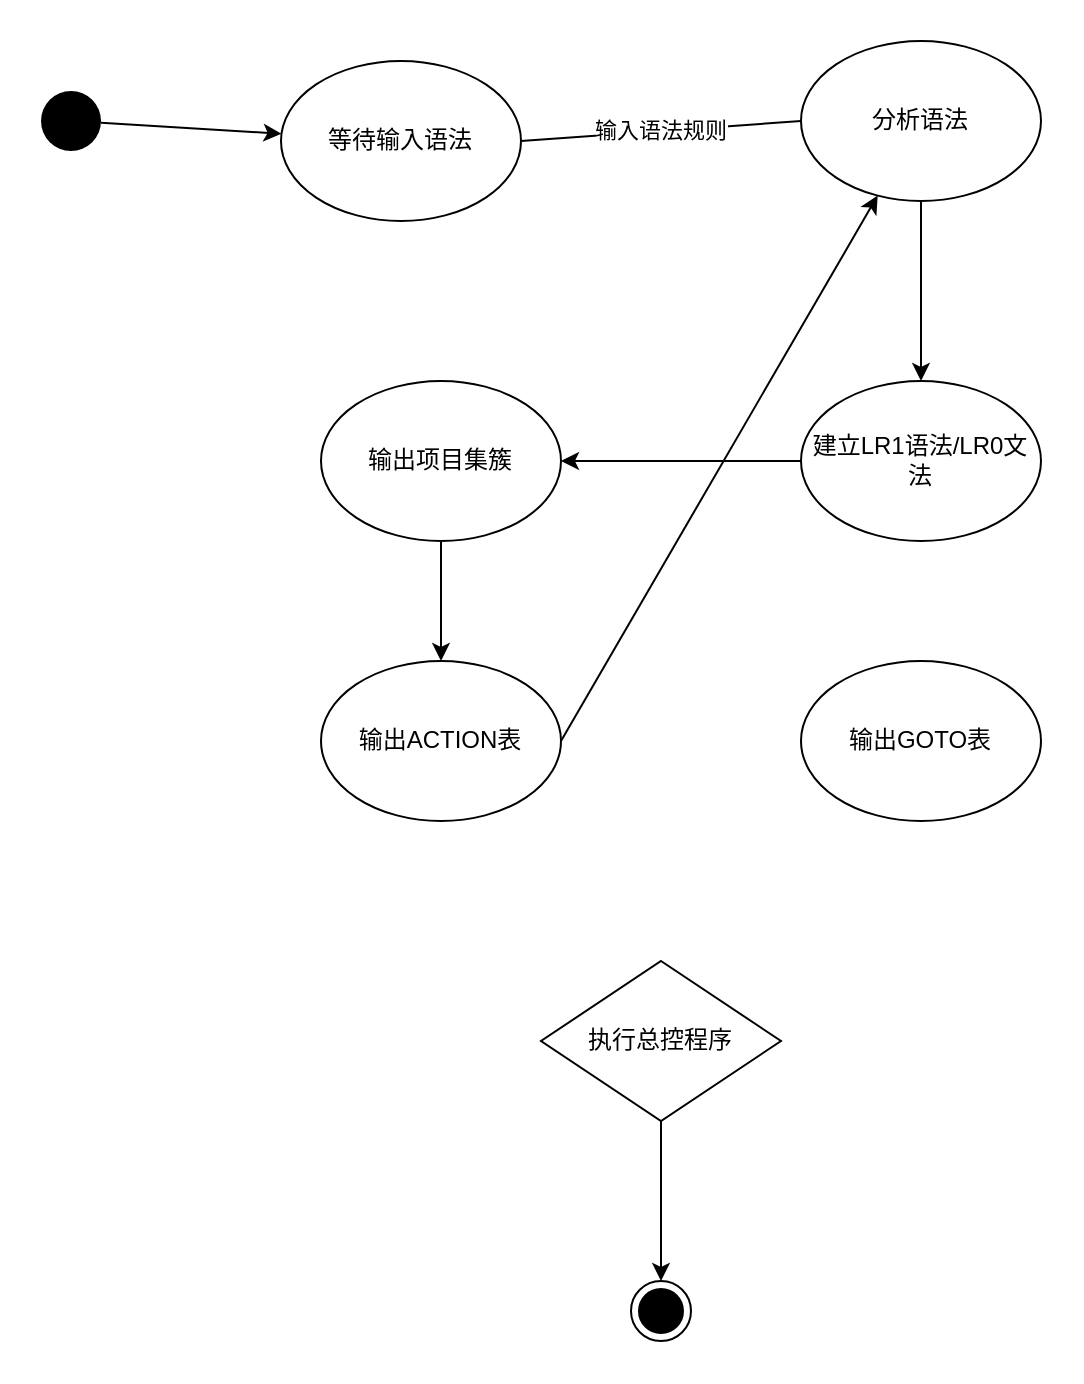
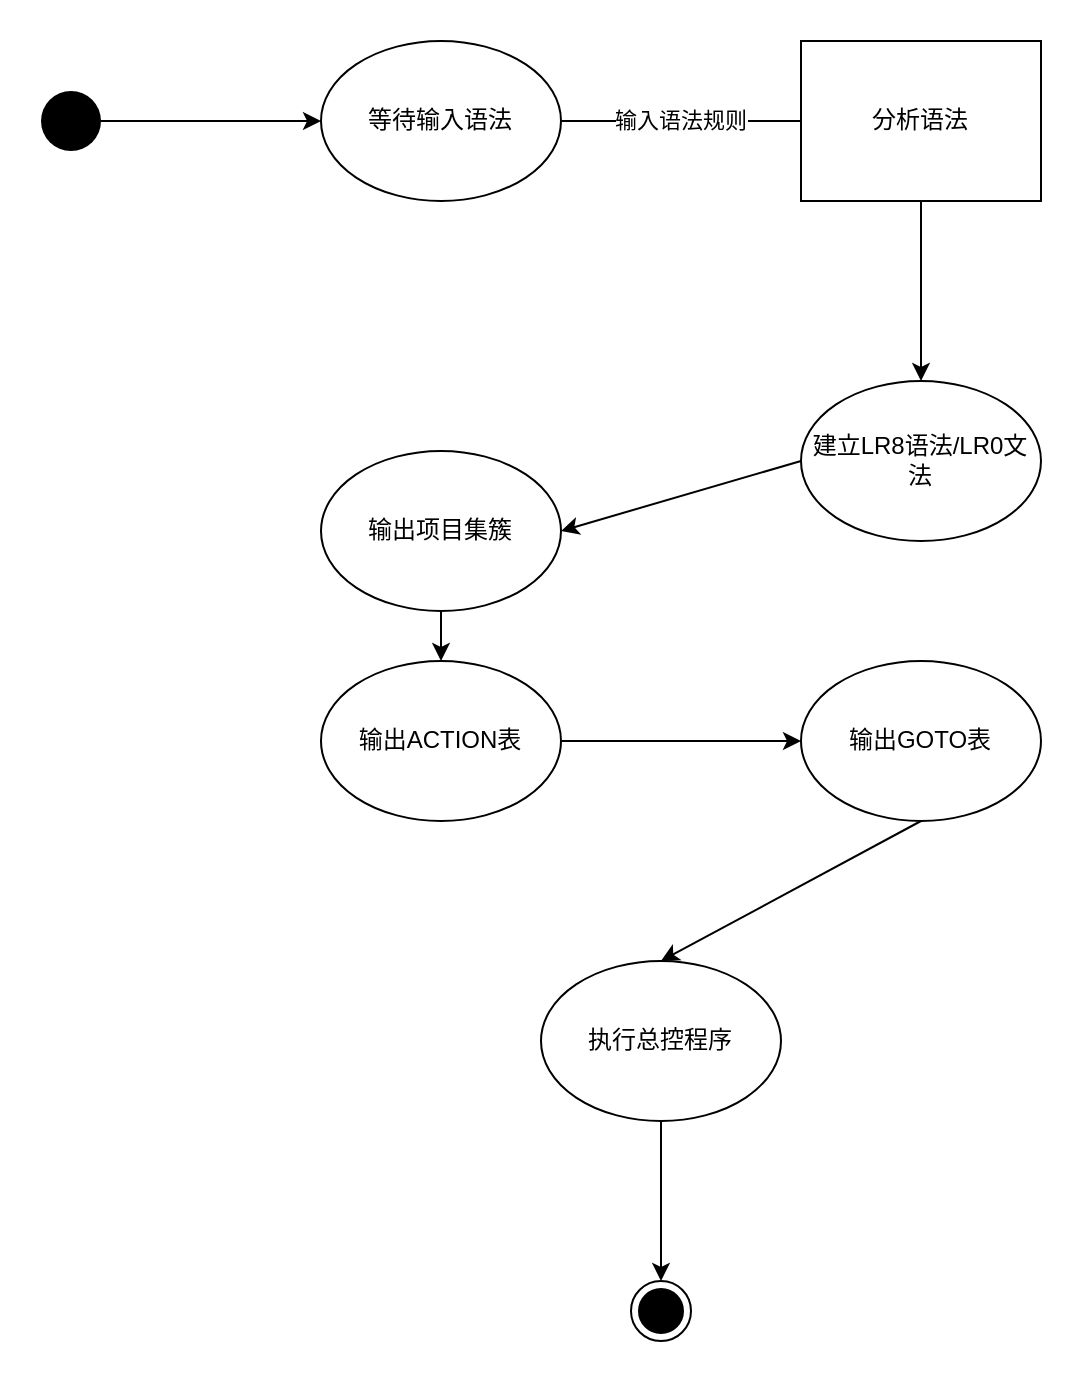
node "分析语法": shape ellipse -> rectangle
node "等待输入语法": moved (401, 141) -> (441, 121)
node "输出项目集簇": moved (441, 461) -> (441, 531)
node "建立LR1语法/LR0文法": label "建立LR1语法/LR0文法" -> "建立LR8语法/LR0文法"
edge "输出ACTION表" -> "分析语法": now "输出ACTION表" -> "输出GOTO表"
edge "输出GOTO表" -> "执行总控程序": added
node "执行总控程序": shape diamond -> ellipse
